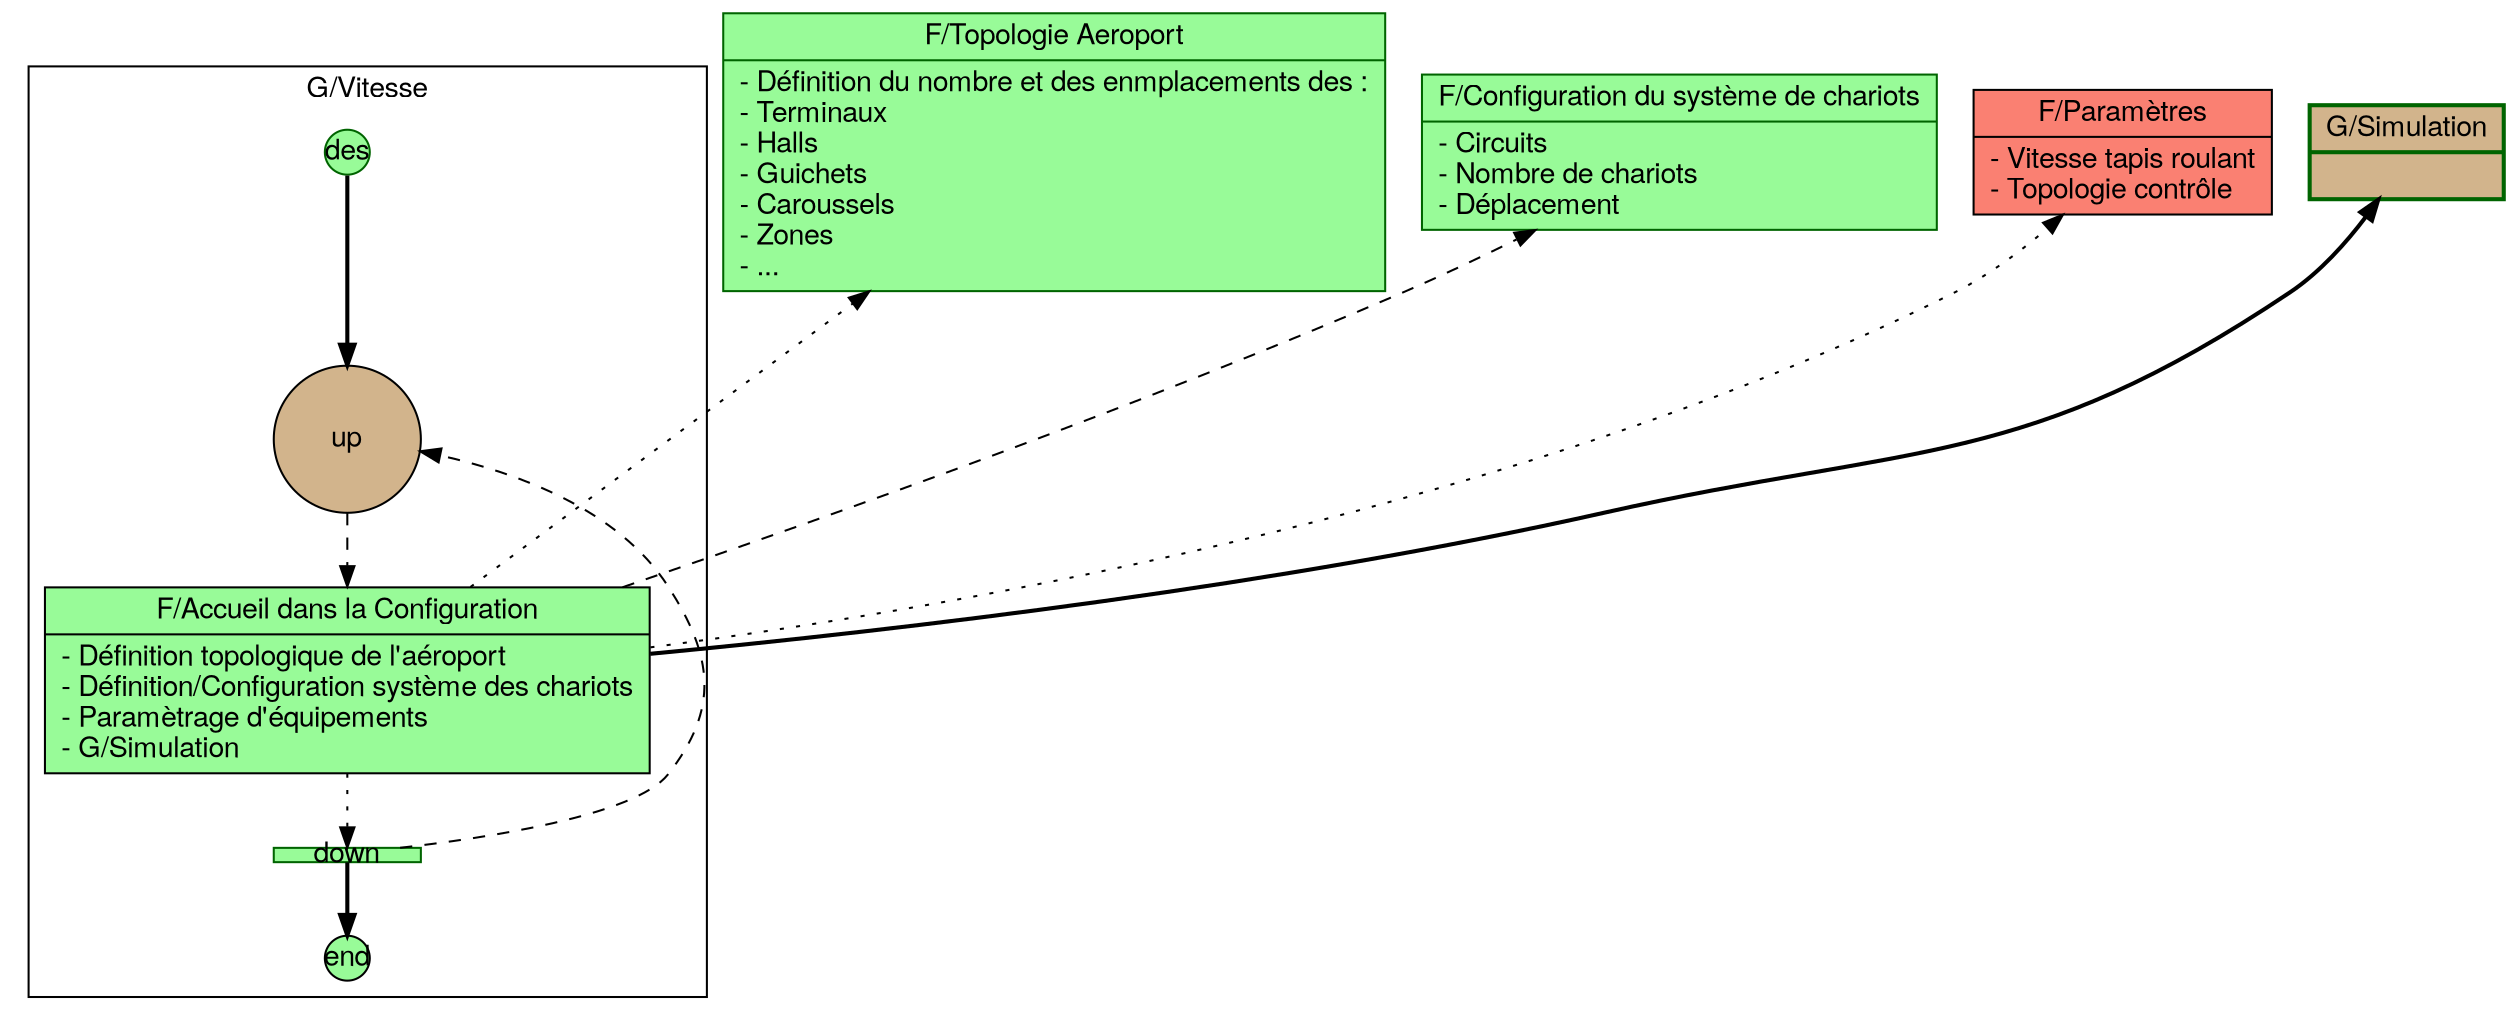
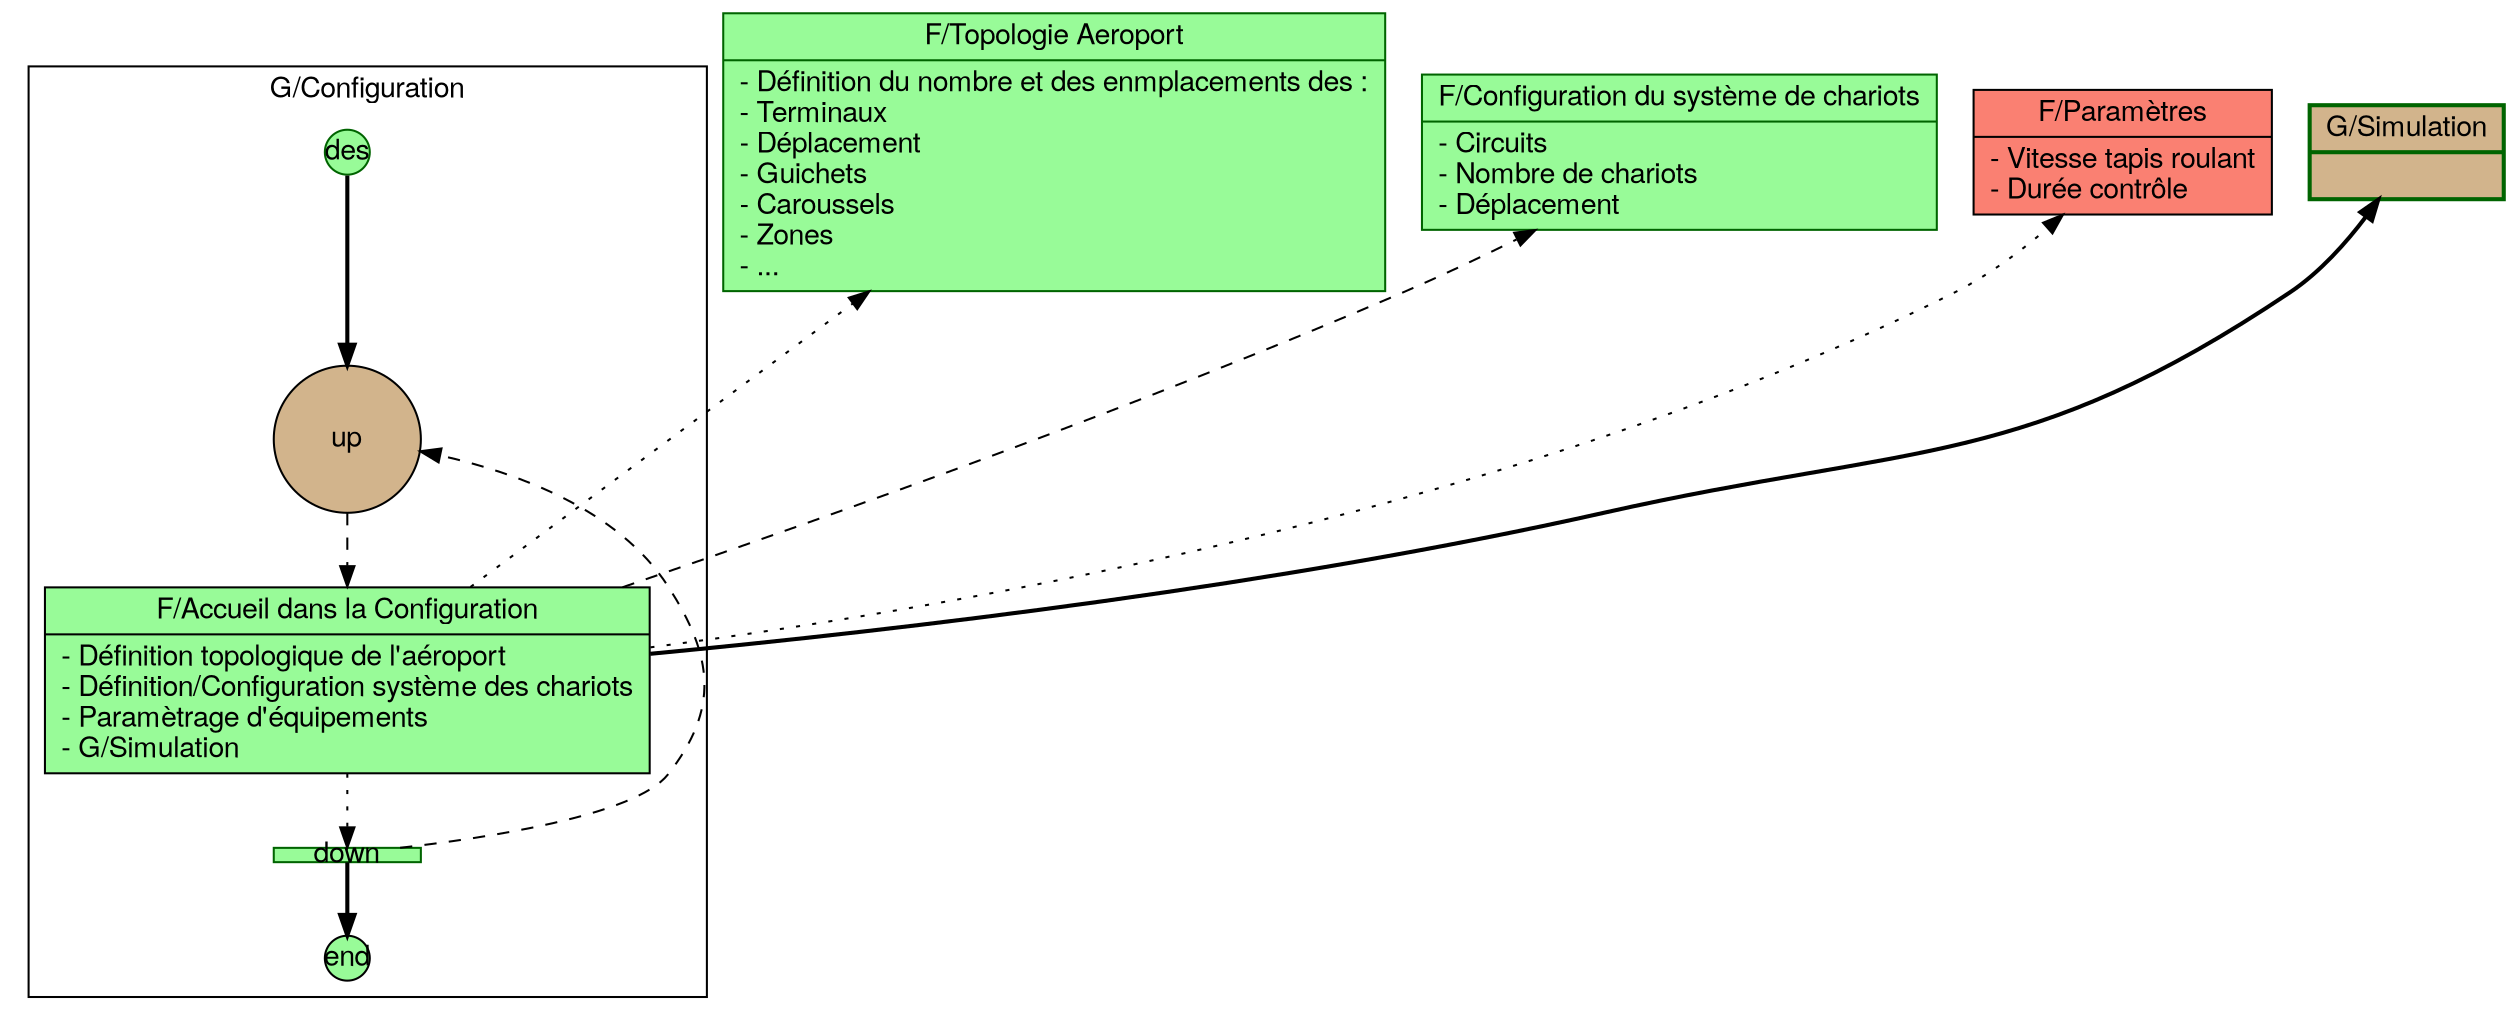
cluster "G/Vitesse": label "G/Vitesse" -> "G/Configuration"
node "F/Topologie Aeroport": text "- Halls" -> "- Déplacement"
node "F/Paramètres": text "- Topologie contrôle" -> "- Durée contrôle"
